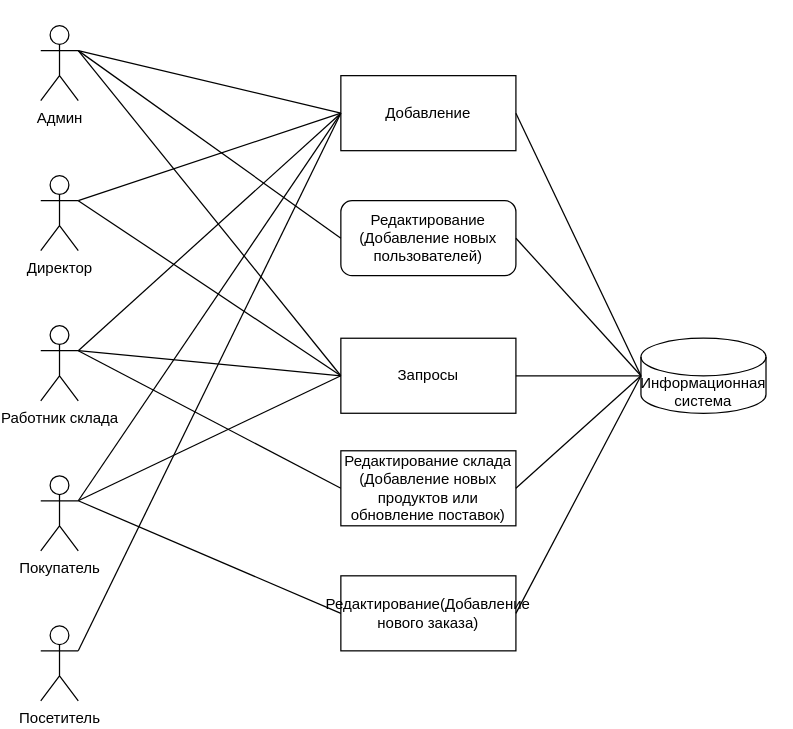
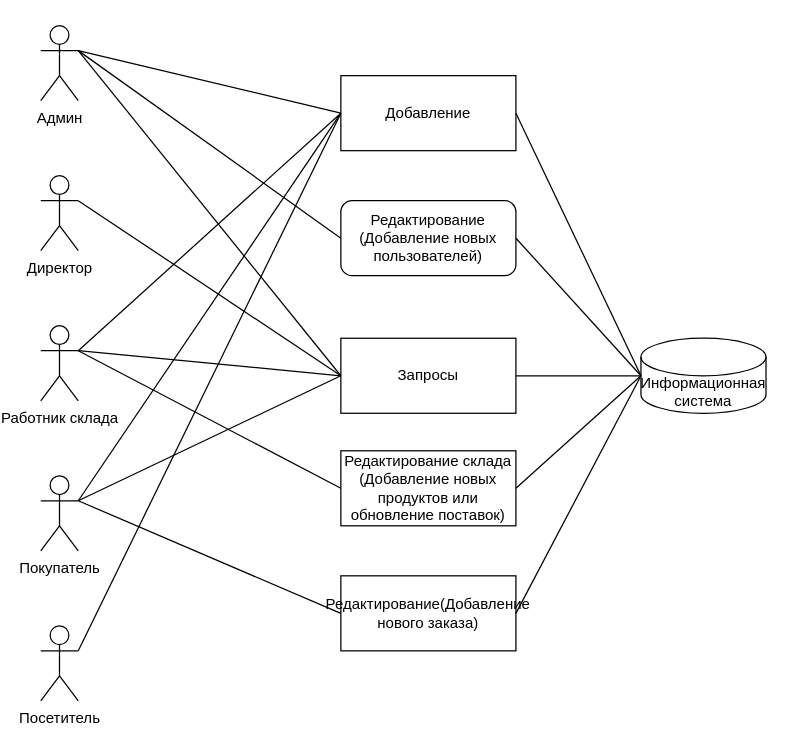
edge "Добавление" -- "Директор": removed
